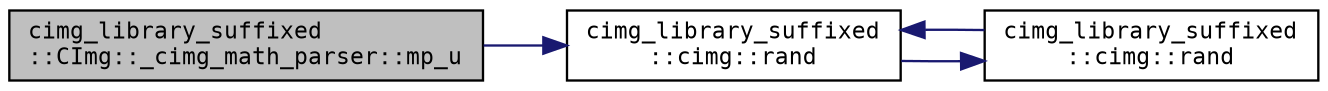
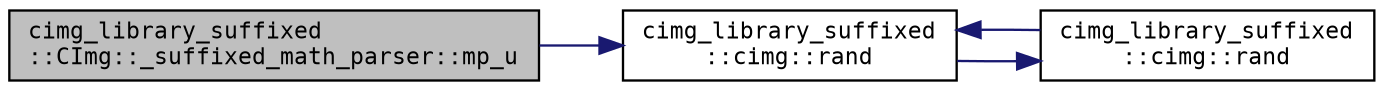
node "cimg_library_suffixed ::CImg::_cimg_math_parser::mp_u": label "cimg_library_suffixed ::CImg::_cimg_math_parser::mp_u" -> "cimg_library_suffixed ::CImg::_suffixed_math_parser::mp_u"
